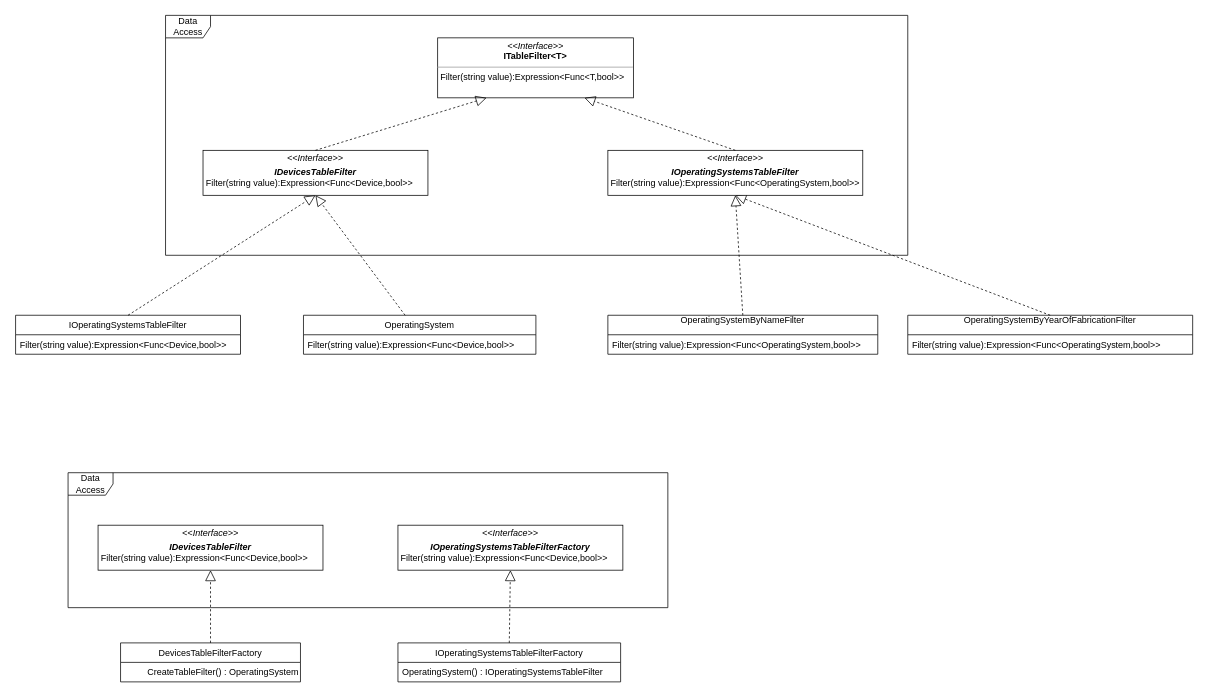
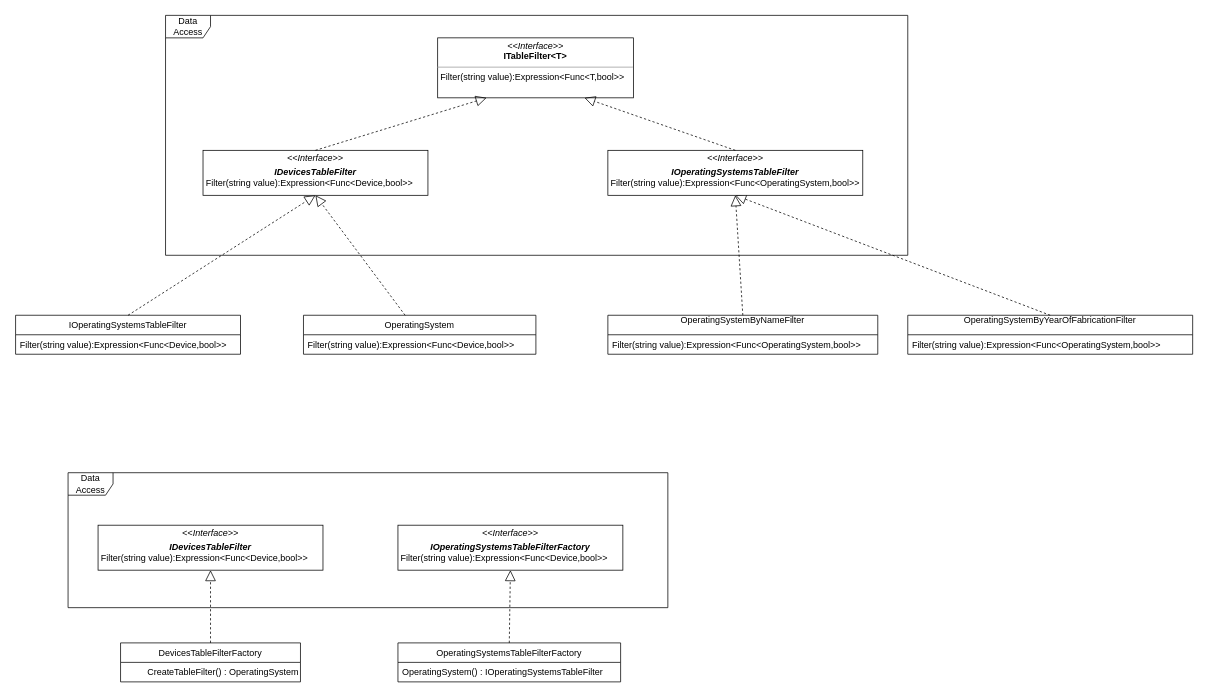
node "IOperatingSystemsTableFilterFactory": label "IOperatingSystemsTableFilterFactory" -> "OperatingSystemsTableFilterFactory"
